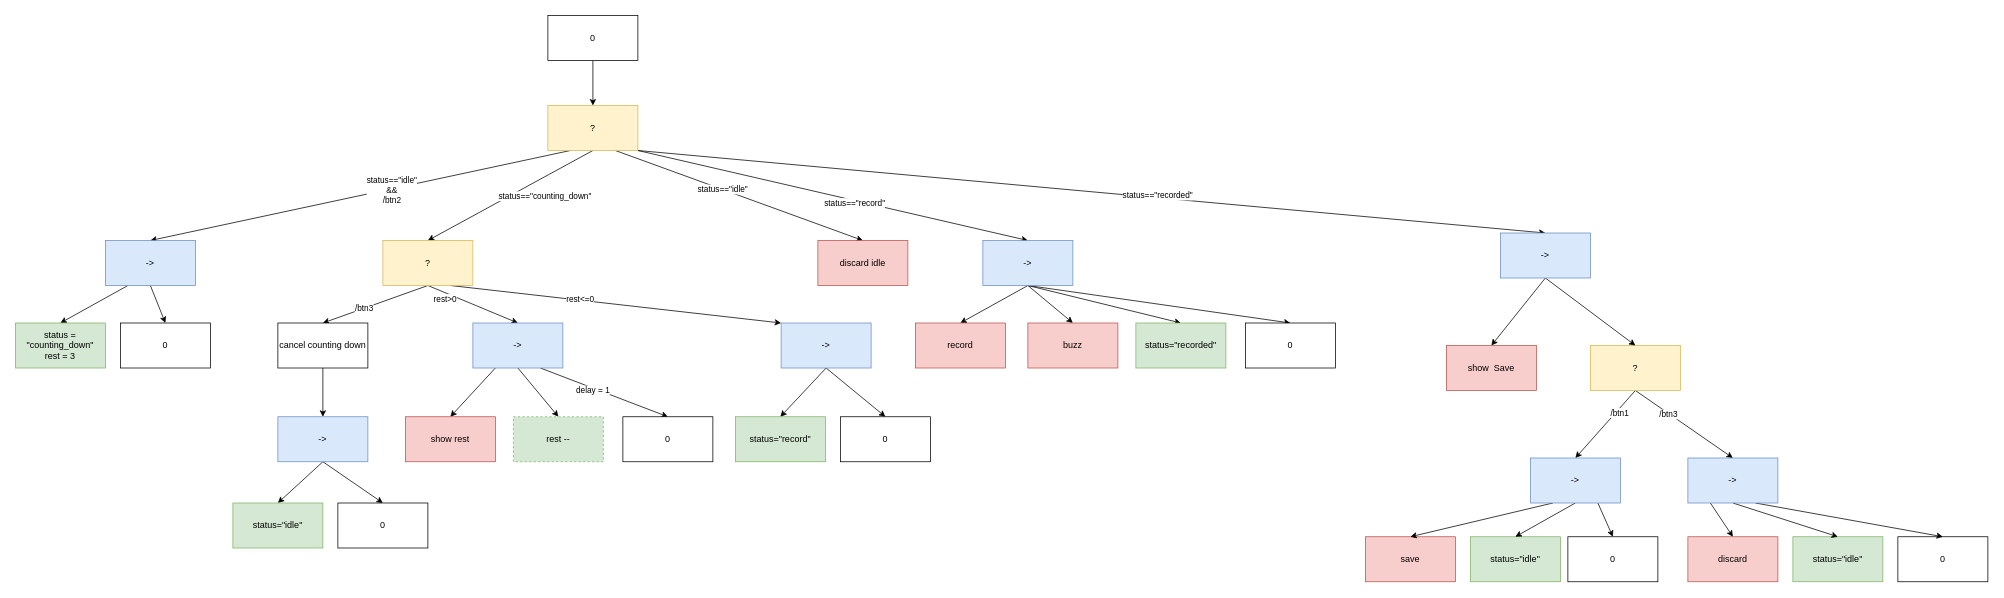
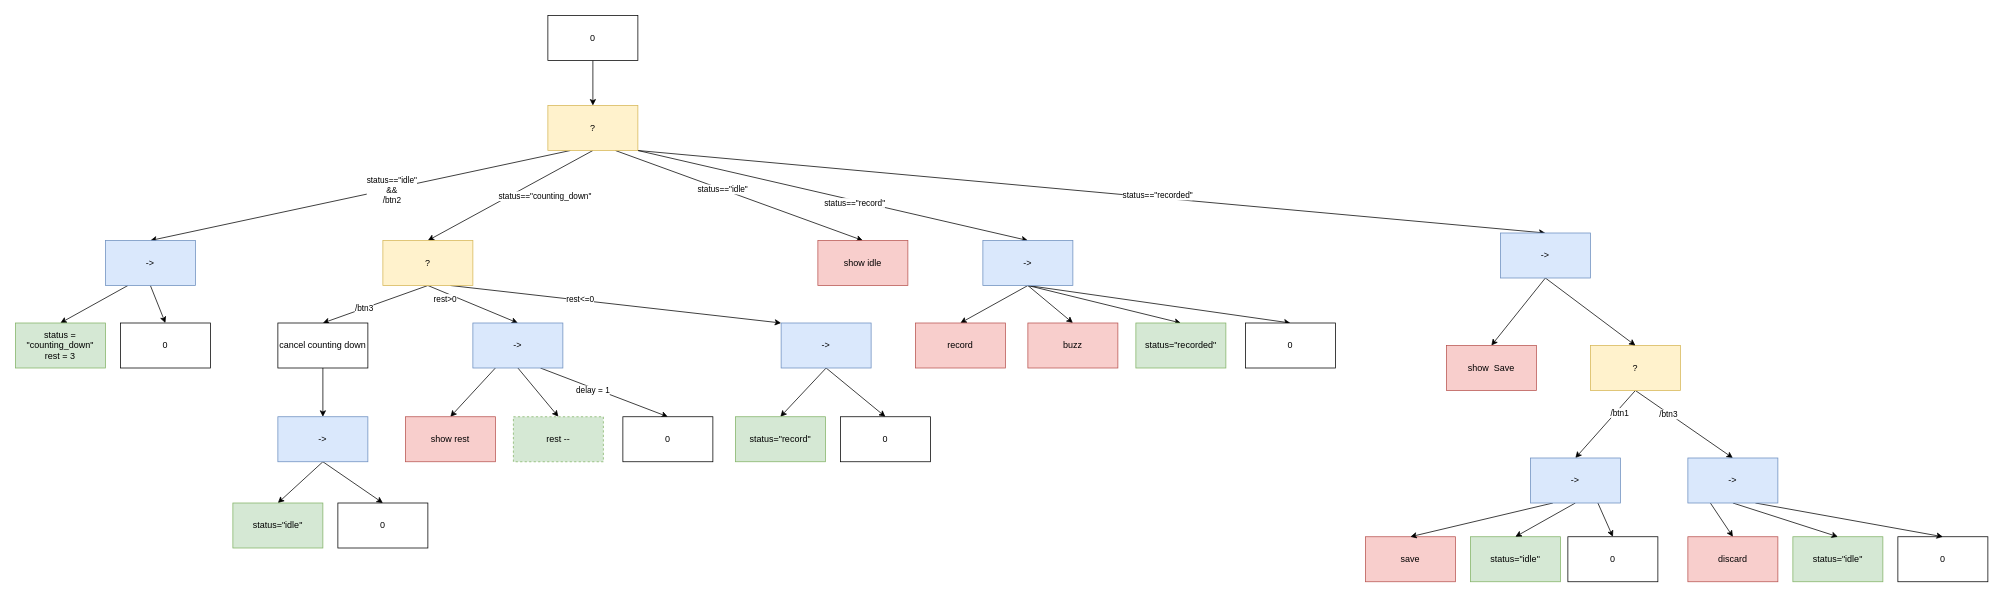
node "discard idle": label "discard idle" -> "show idle"
